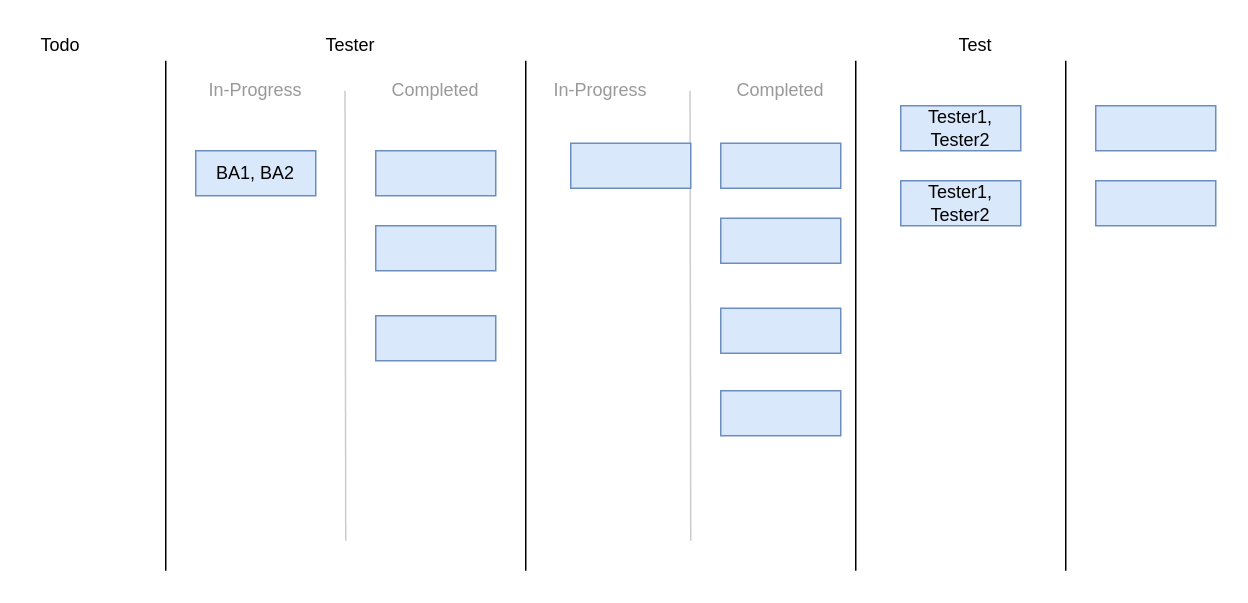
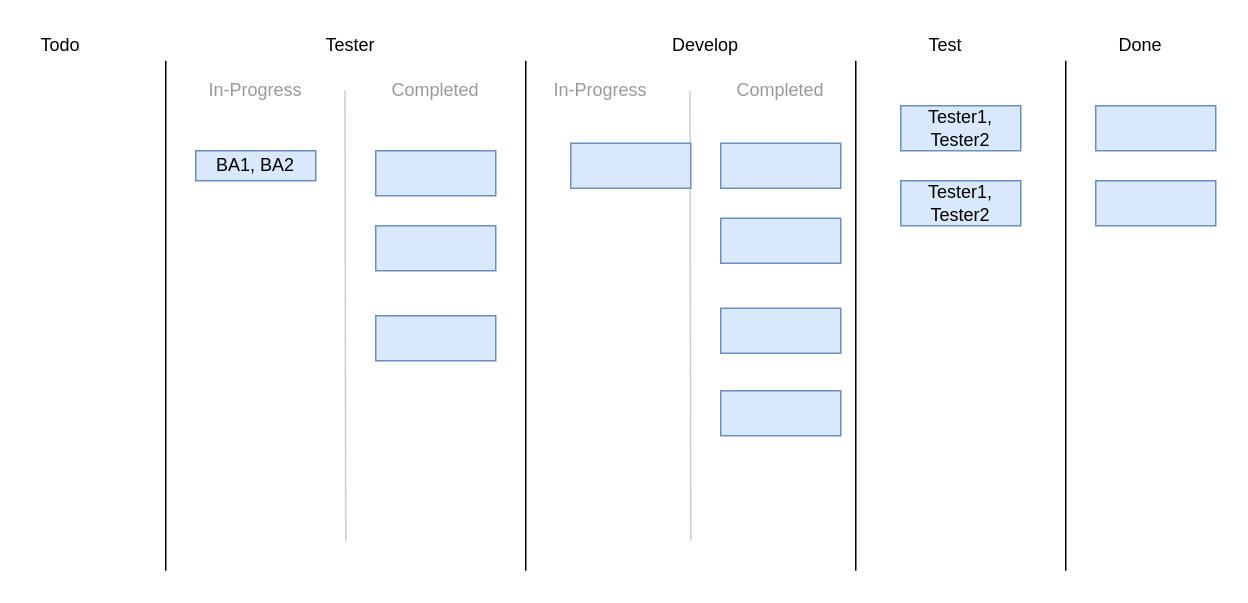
node "Develop": added
node "Test": moved (976, 46) -> (946, 46)
node "Done": added
node "BA1, BA2": size 120x45 -> 120x30
